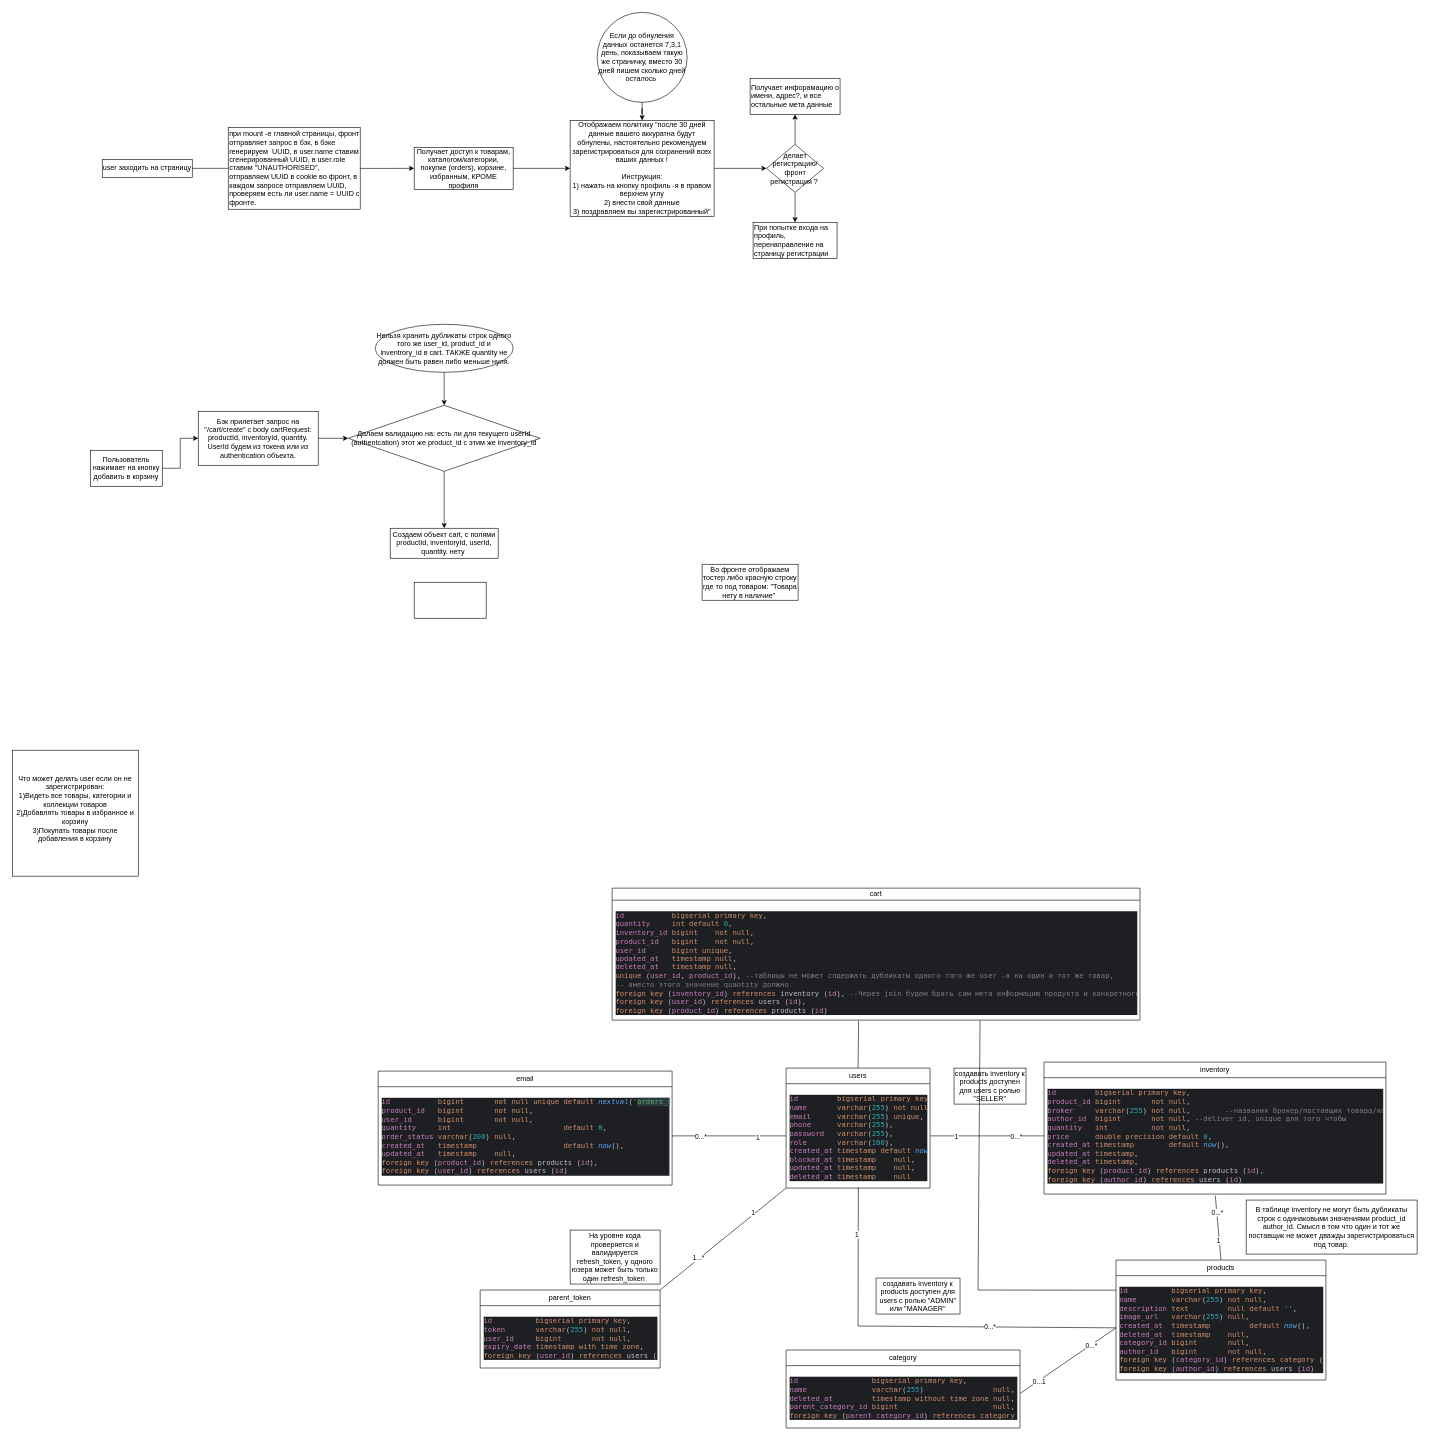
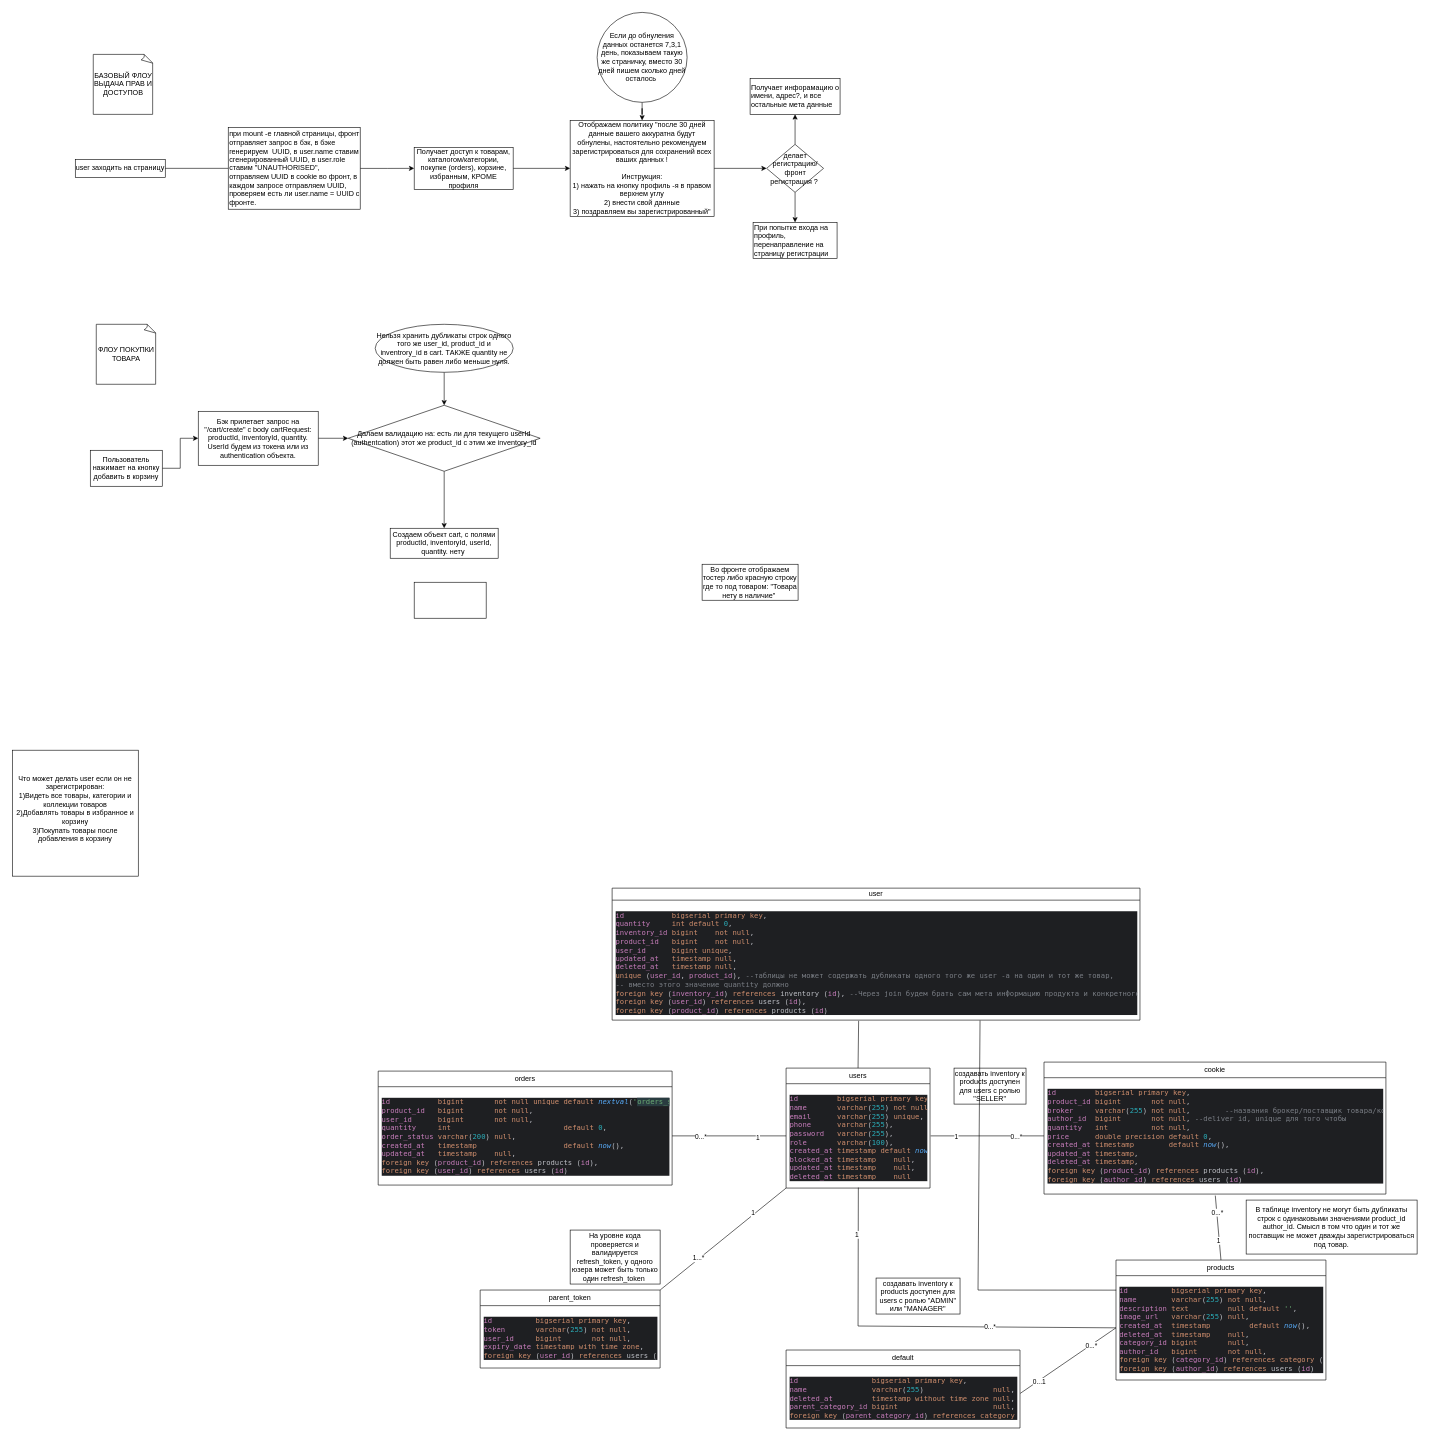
node "БАЗОВЫЙ ФЛОУ ВЫДАЧА ПРАВ И ДОСТУПОВ": added
node "user заходить на страницу": moved (147, 168) -> (120, 168)
node "ФЛОУ ПОКУПКИ ТОВАРА": added
node "cart": label "cart" -> "user"
node "inventory": label "inventory" -> "cookie"
node "email": label "email" -> "orders"
node "category": label "category" -> "default"
